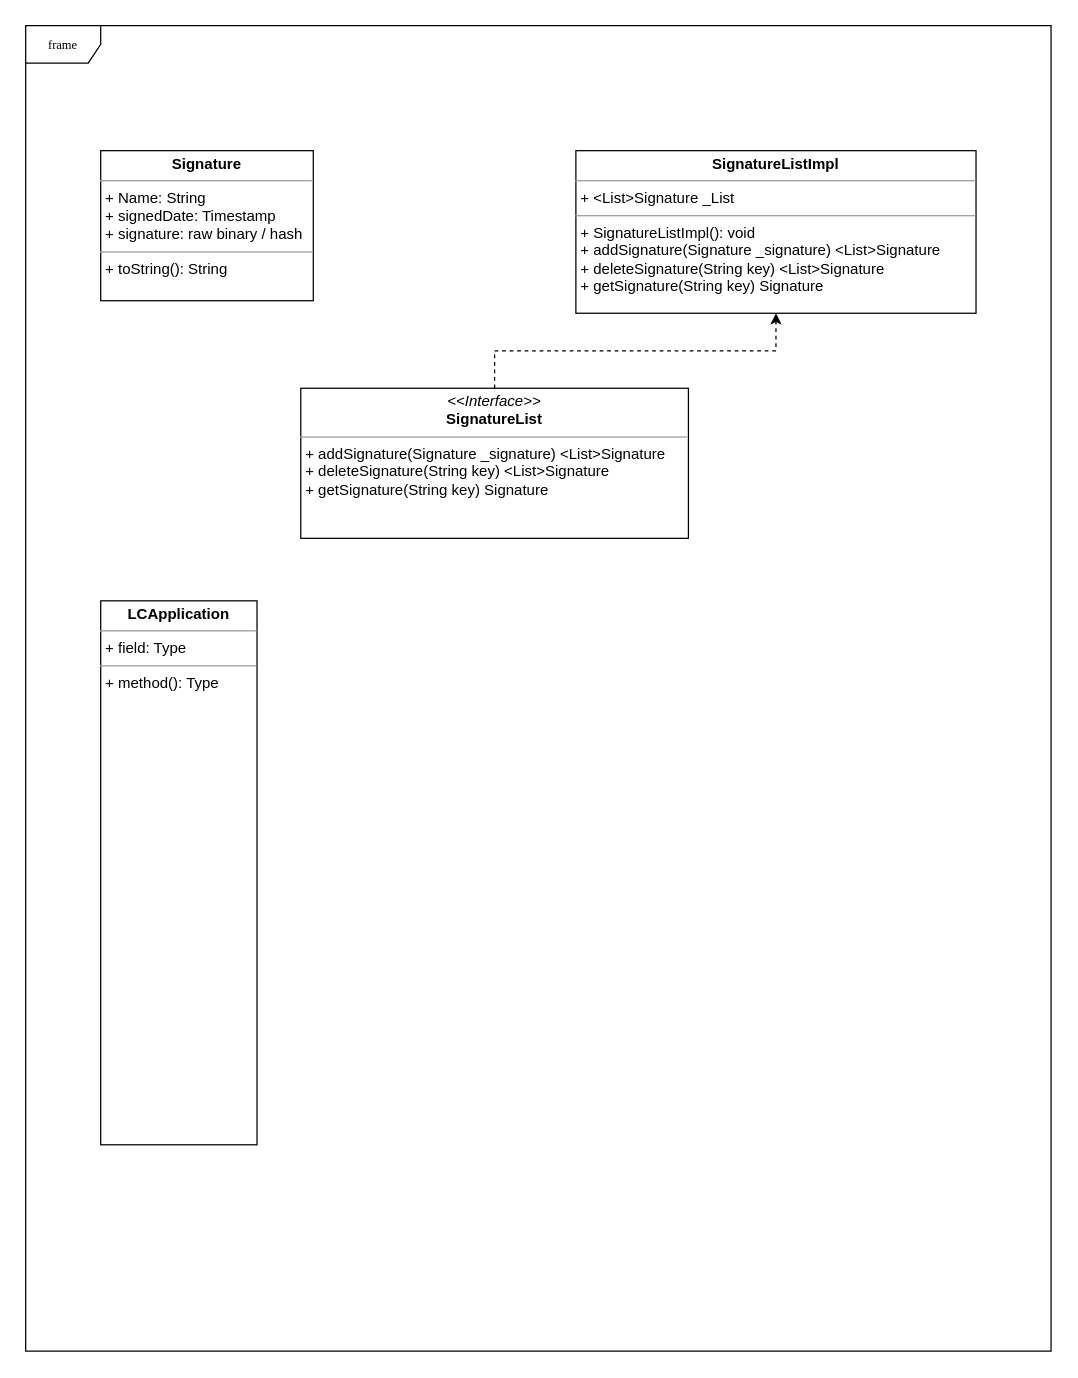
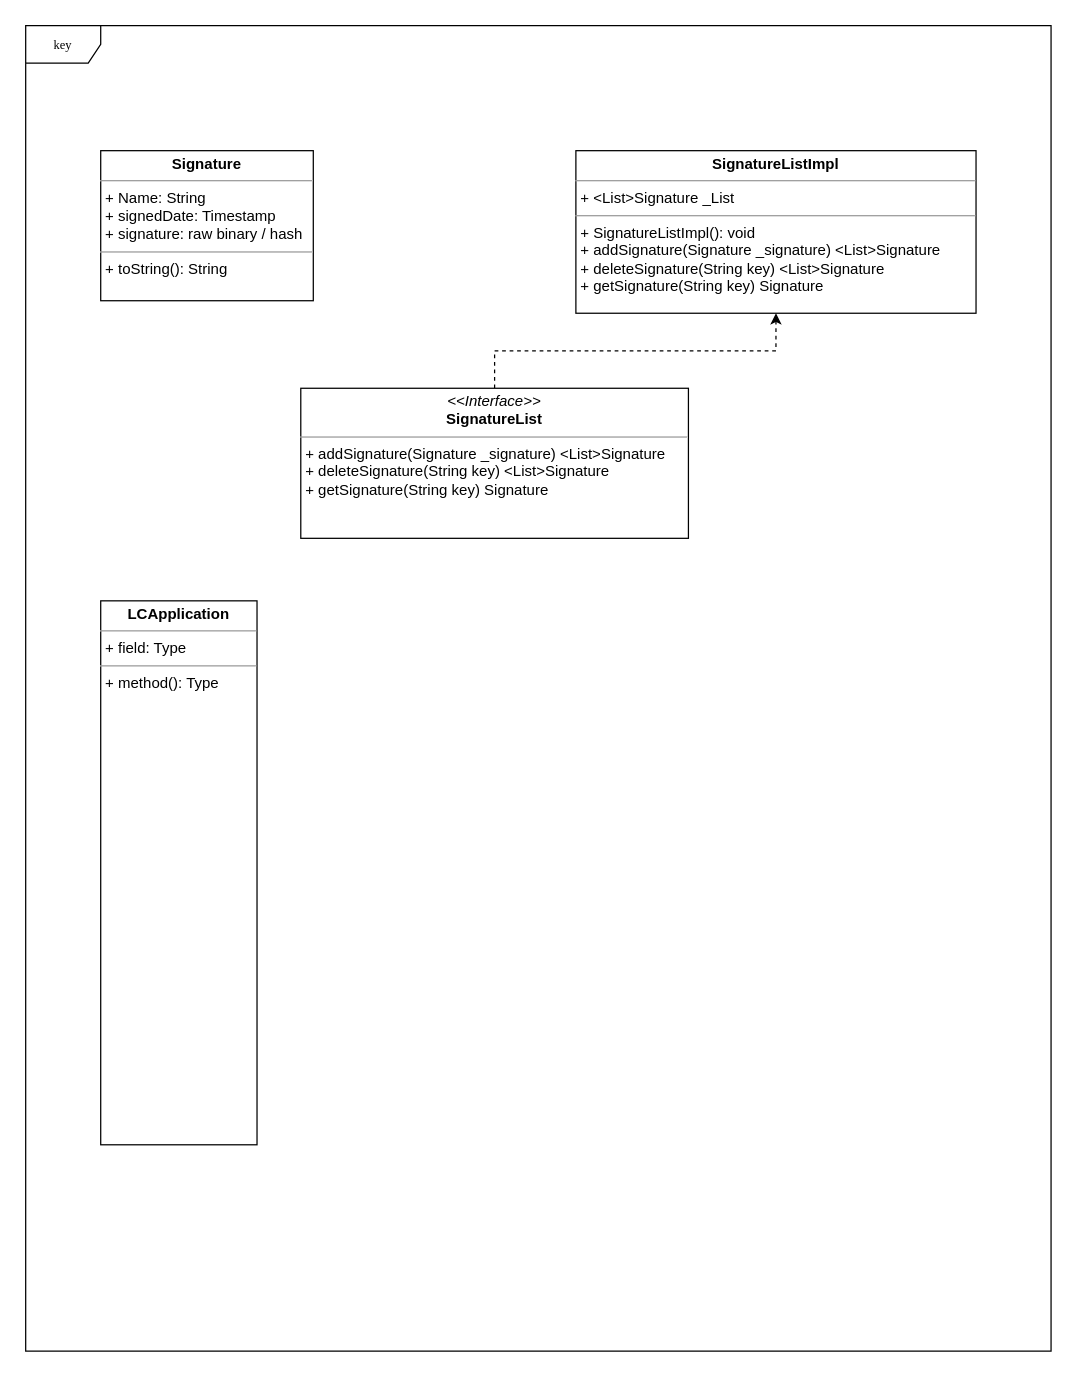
node "frame": label "frame" -> "key"
